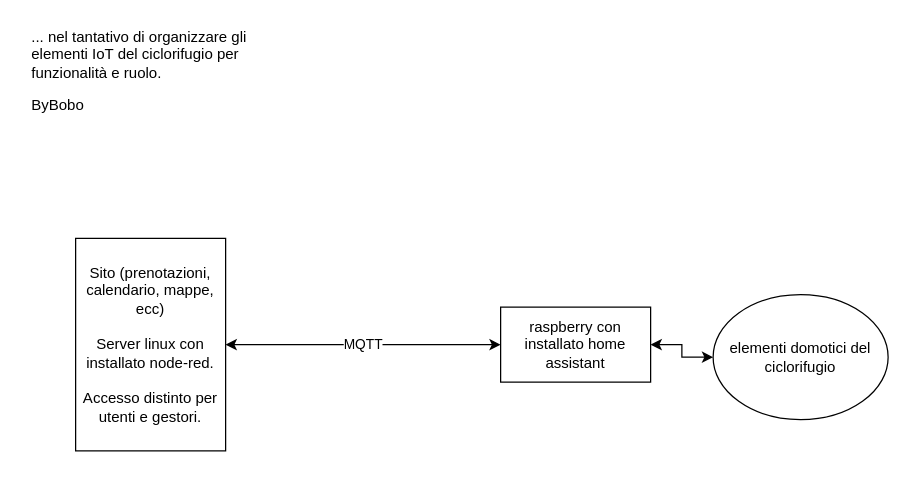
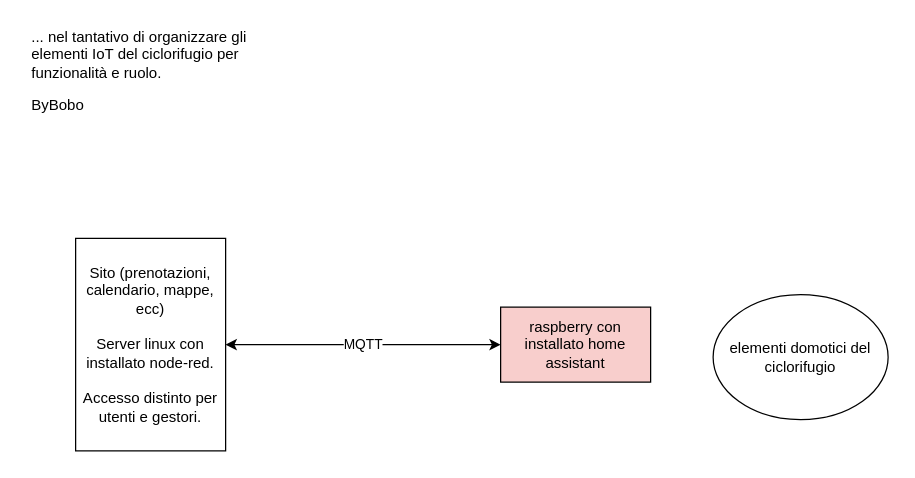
node "raspberry con installato home assistant": fillcolor #ffffff -> #f8cecc
edge "raspberry con installato home assistant" -- "elementi domotici del ciclorifugio": removed
